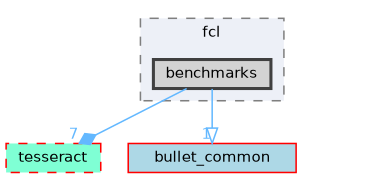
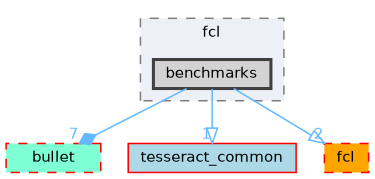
node "tesseract": label "tesseract" -> "bullet"
node "bullet_common": label "bullet_common" -> "tesseract_common"
node "fcl": added
